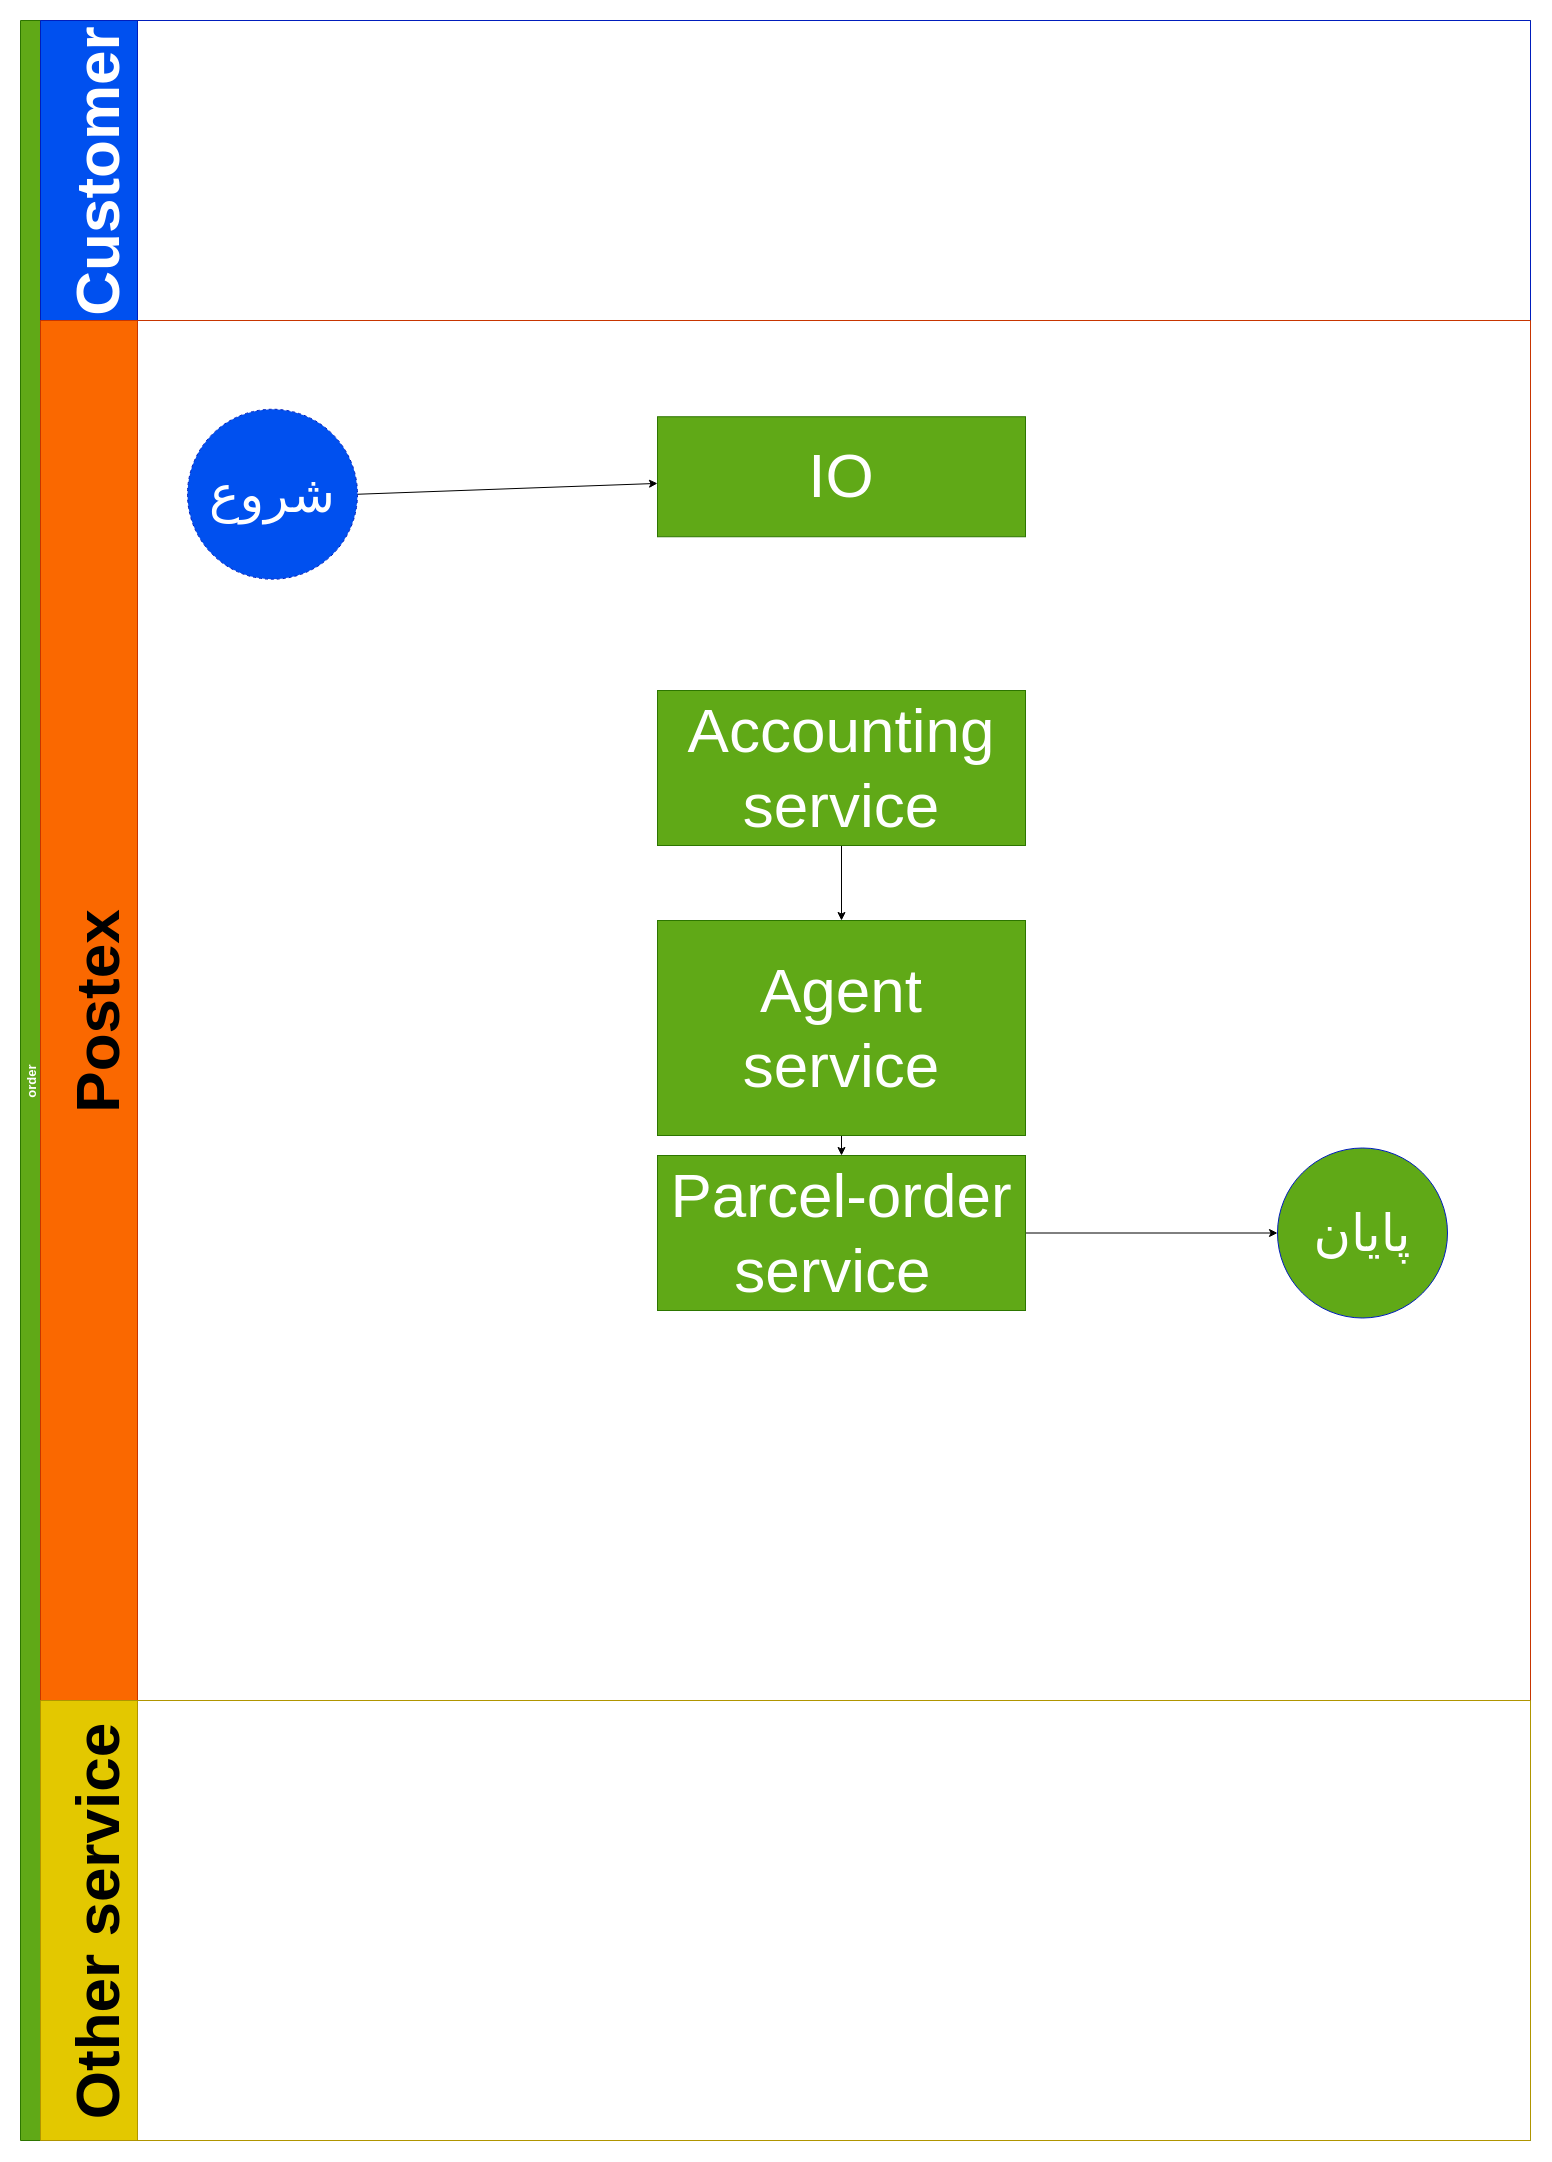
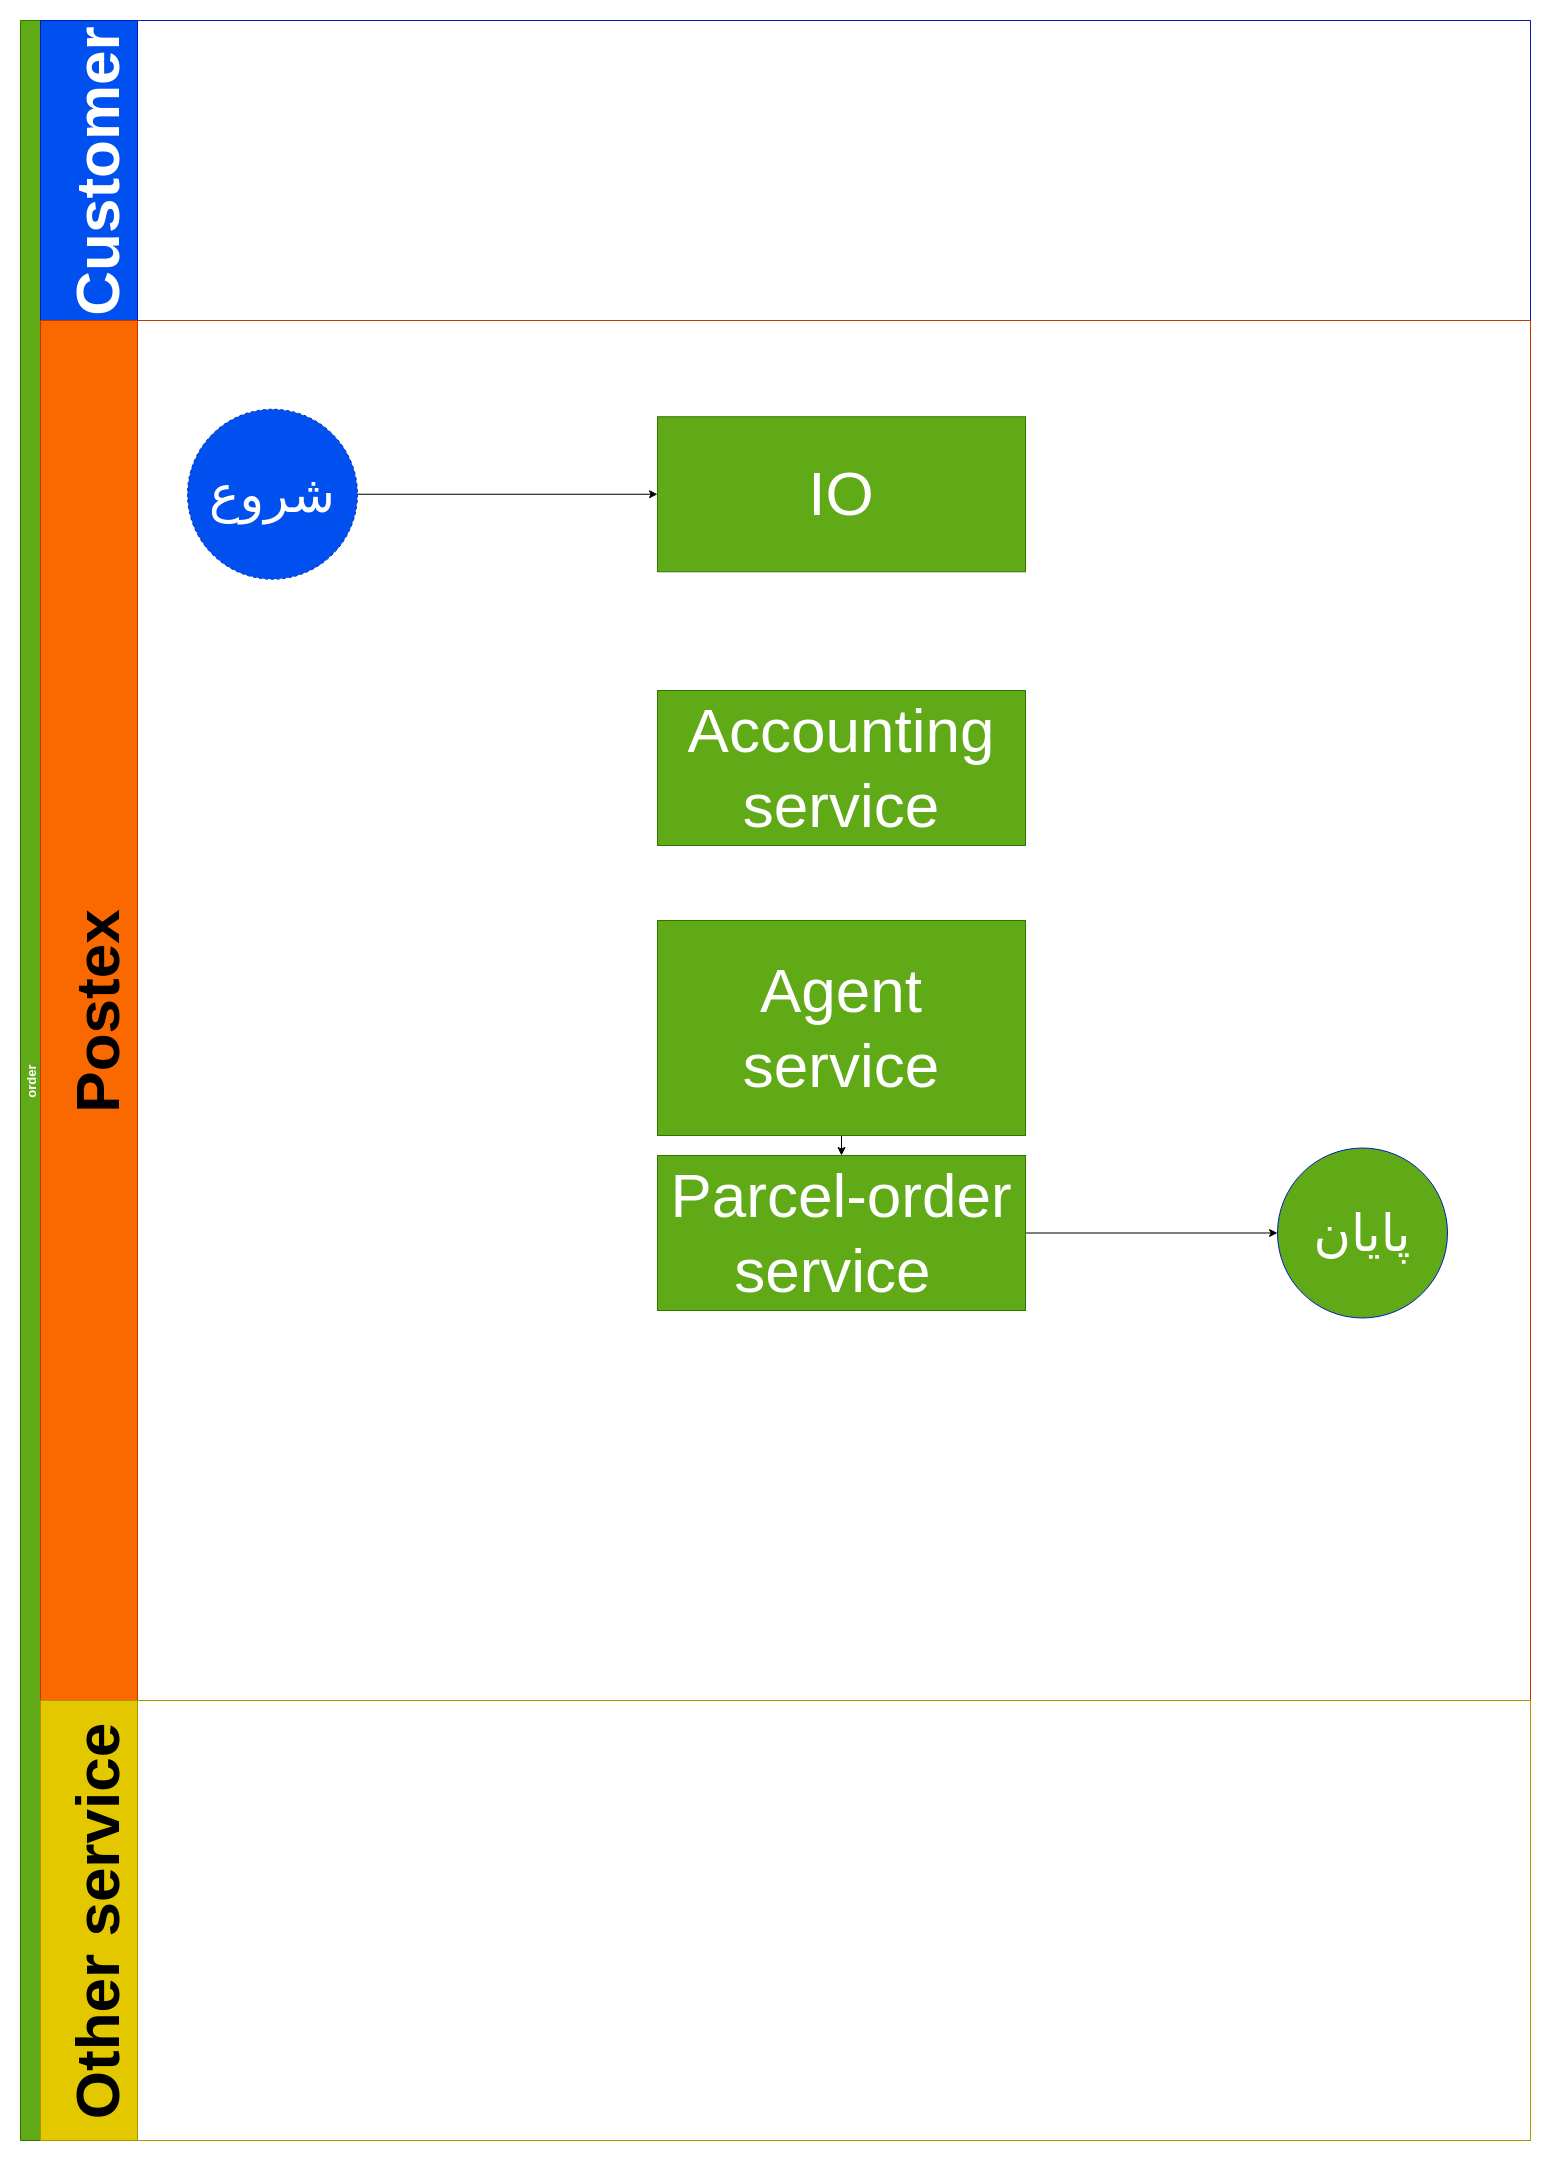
node "IO": size 368x120 -> 368x155
edge "Accounting service" -> "Agent service": removed
